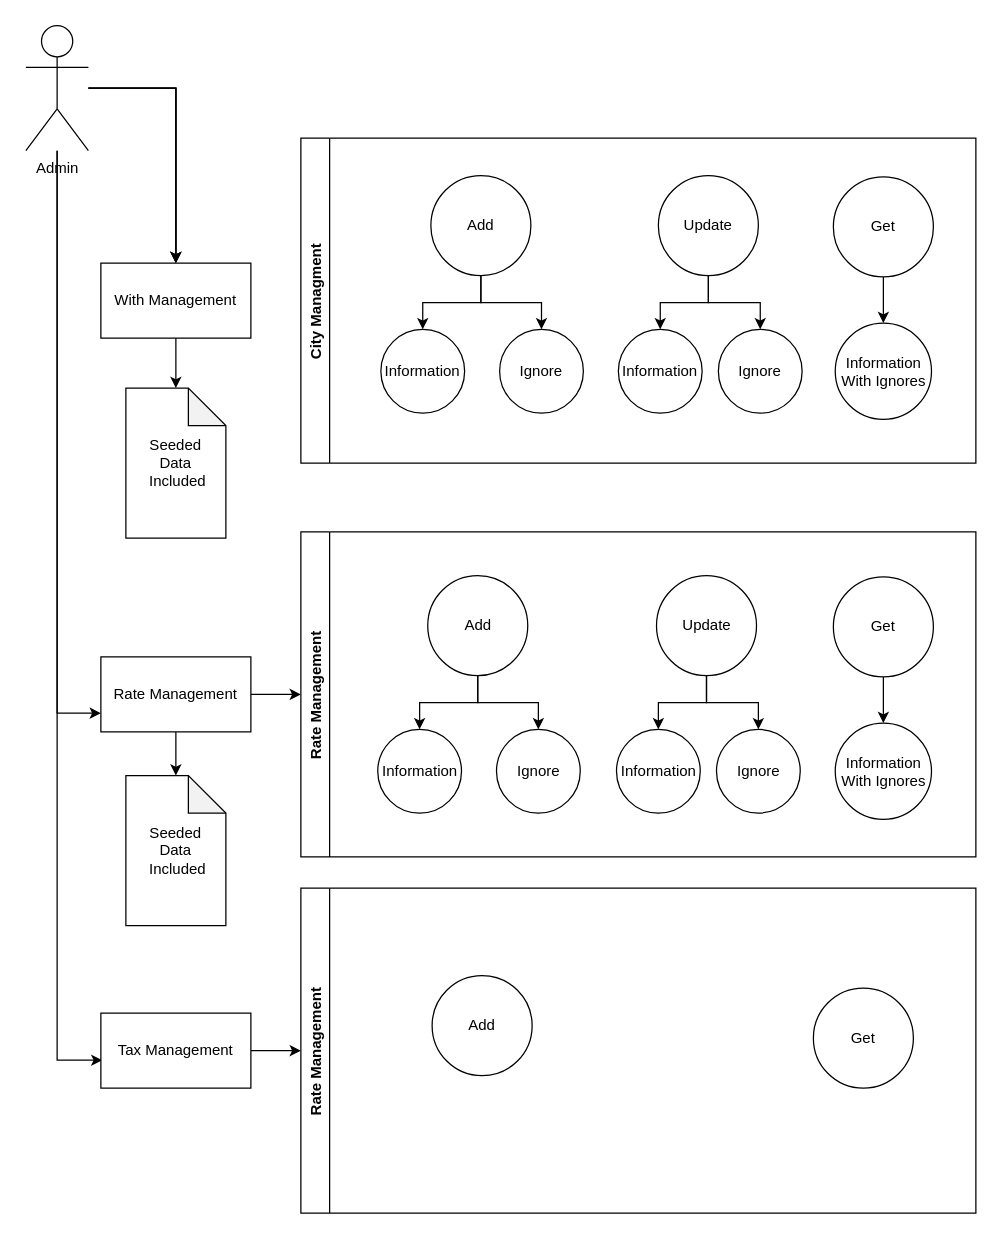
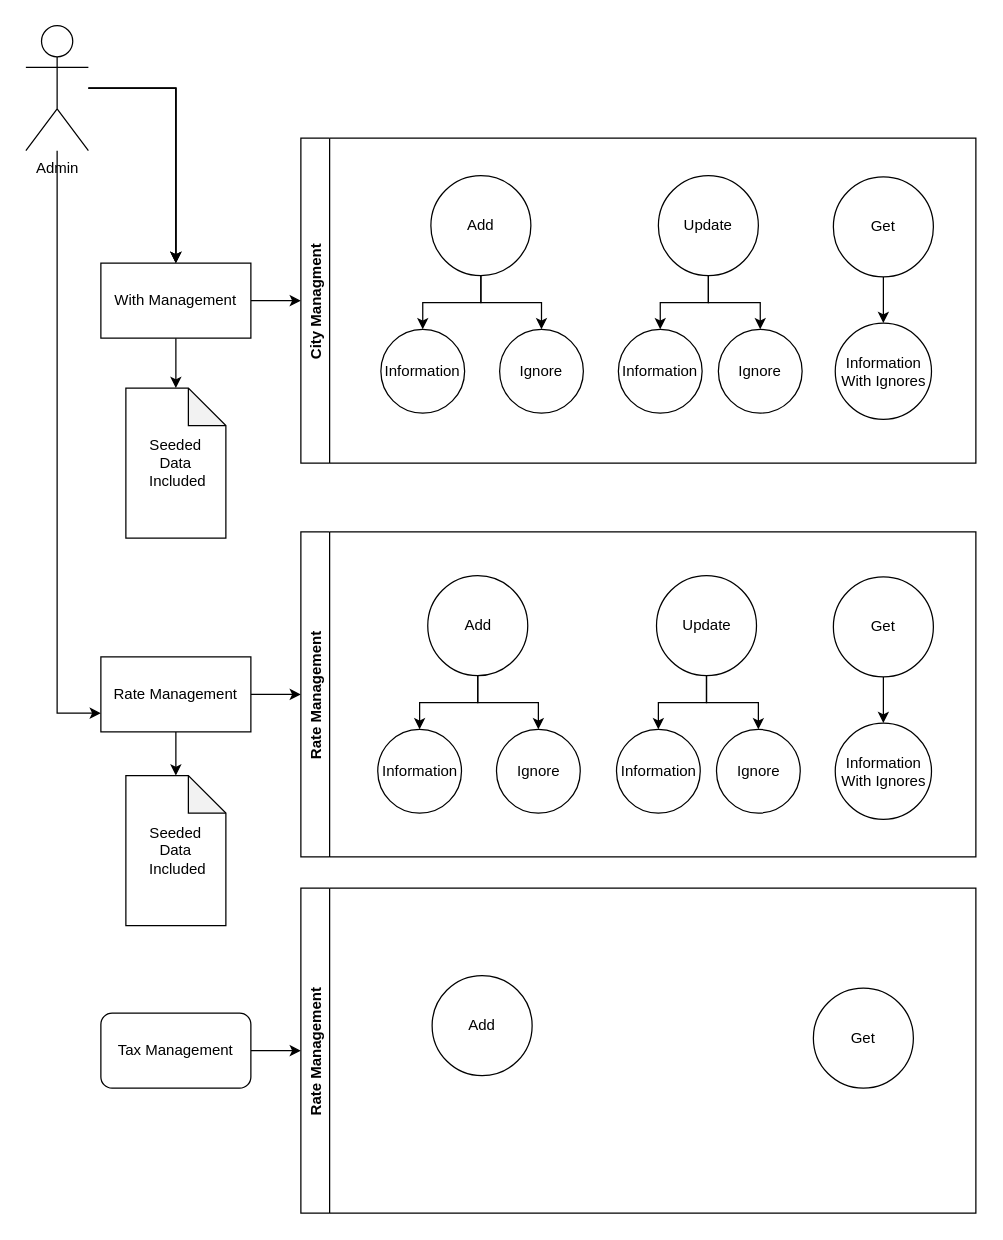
edge "With Management" -> "City Managment": added
edge "Admin" -> "Tax Management": removed
node "Tax Management": shape rectangle -> rounded rectangle
